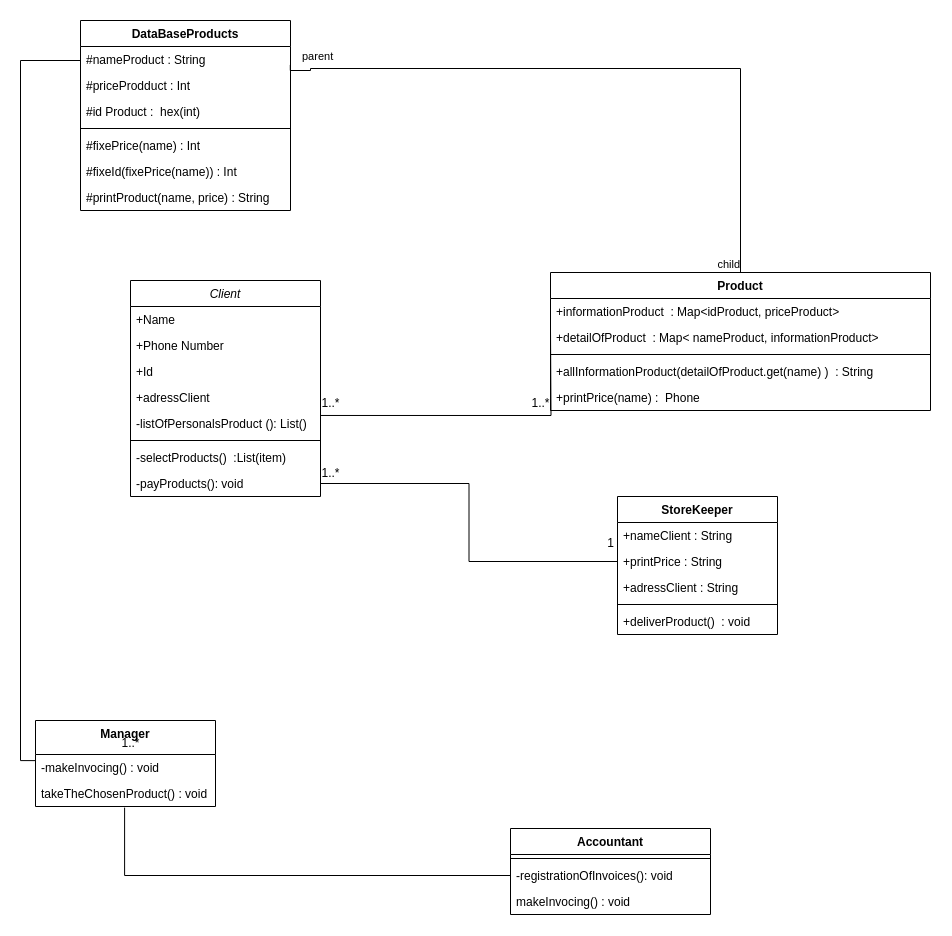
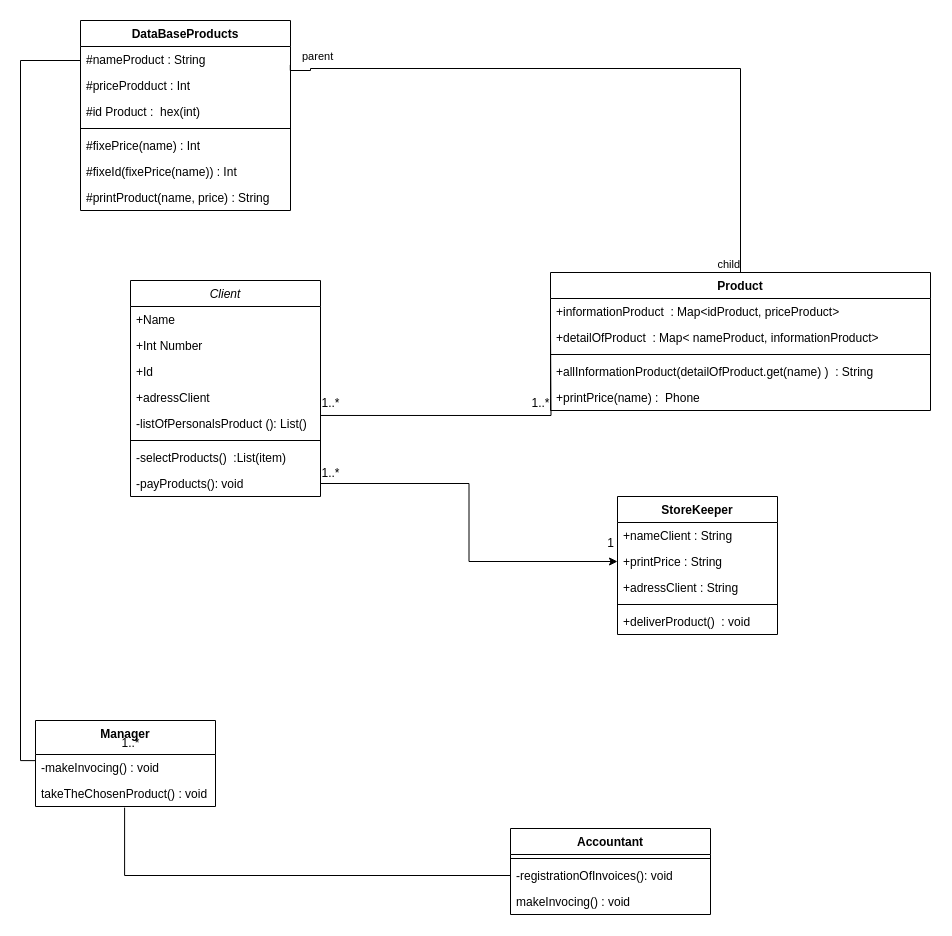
node "+Phone Number": label "+Phone Number" -> "+Int Number"
edge "-payProducts(): void" -- "+printPrice : String": arrowhead none -> classic
